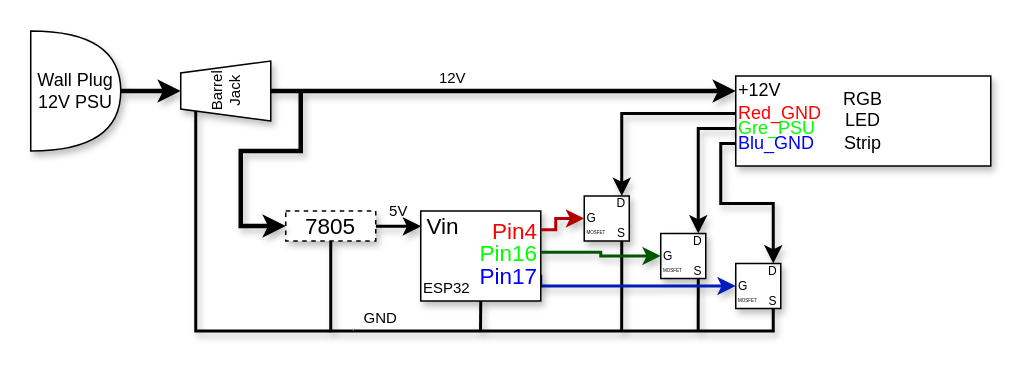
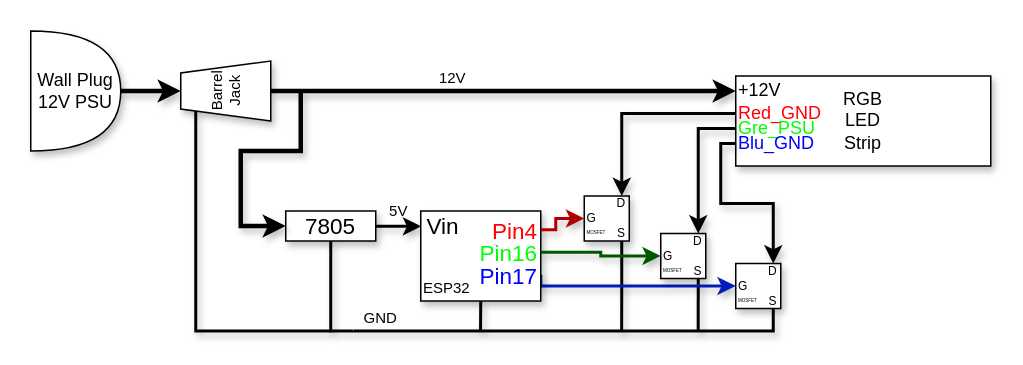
node "7805": style dashed -> solid
